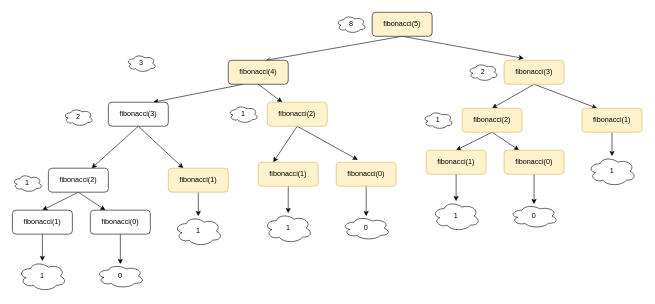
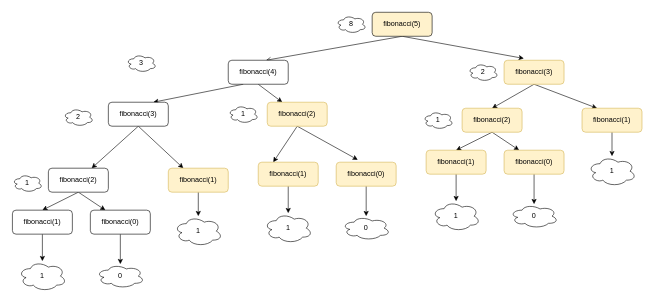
node "fibonacci(4)": fillcolor #fff2cc -> #ffffff
